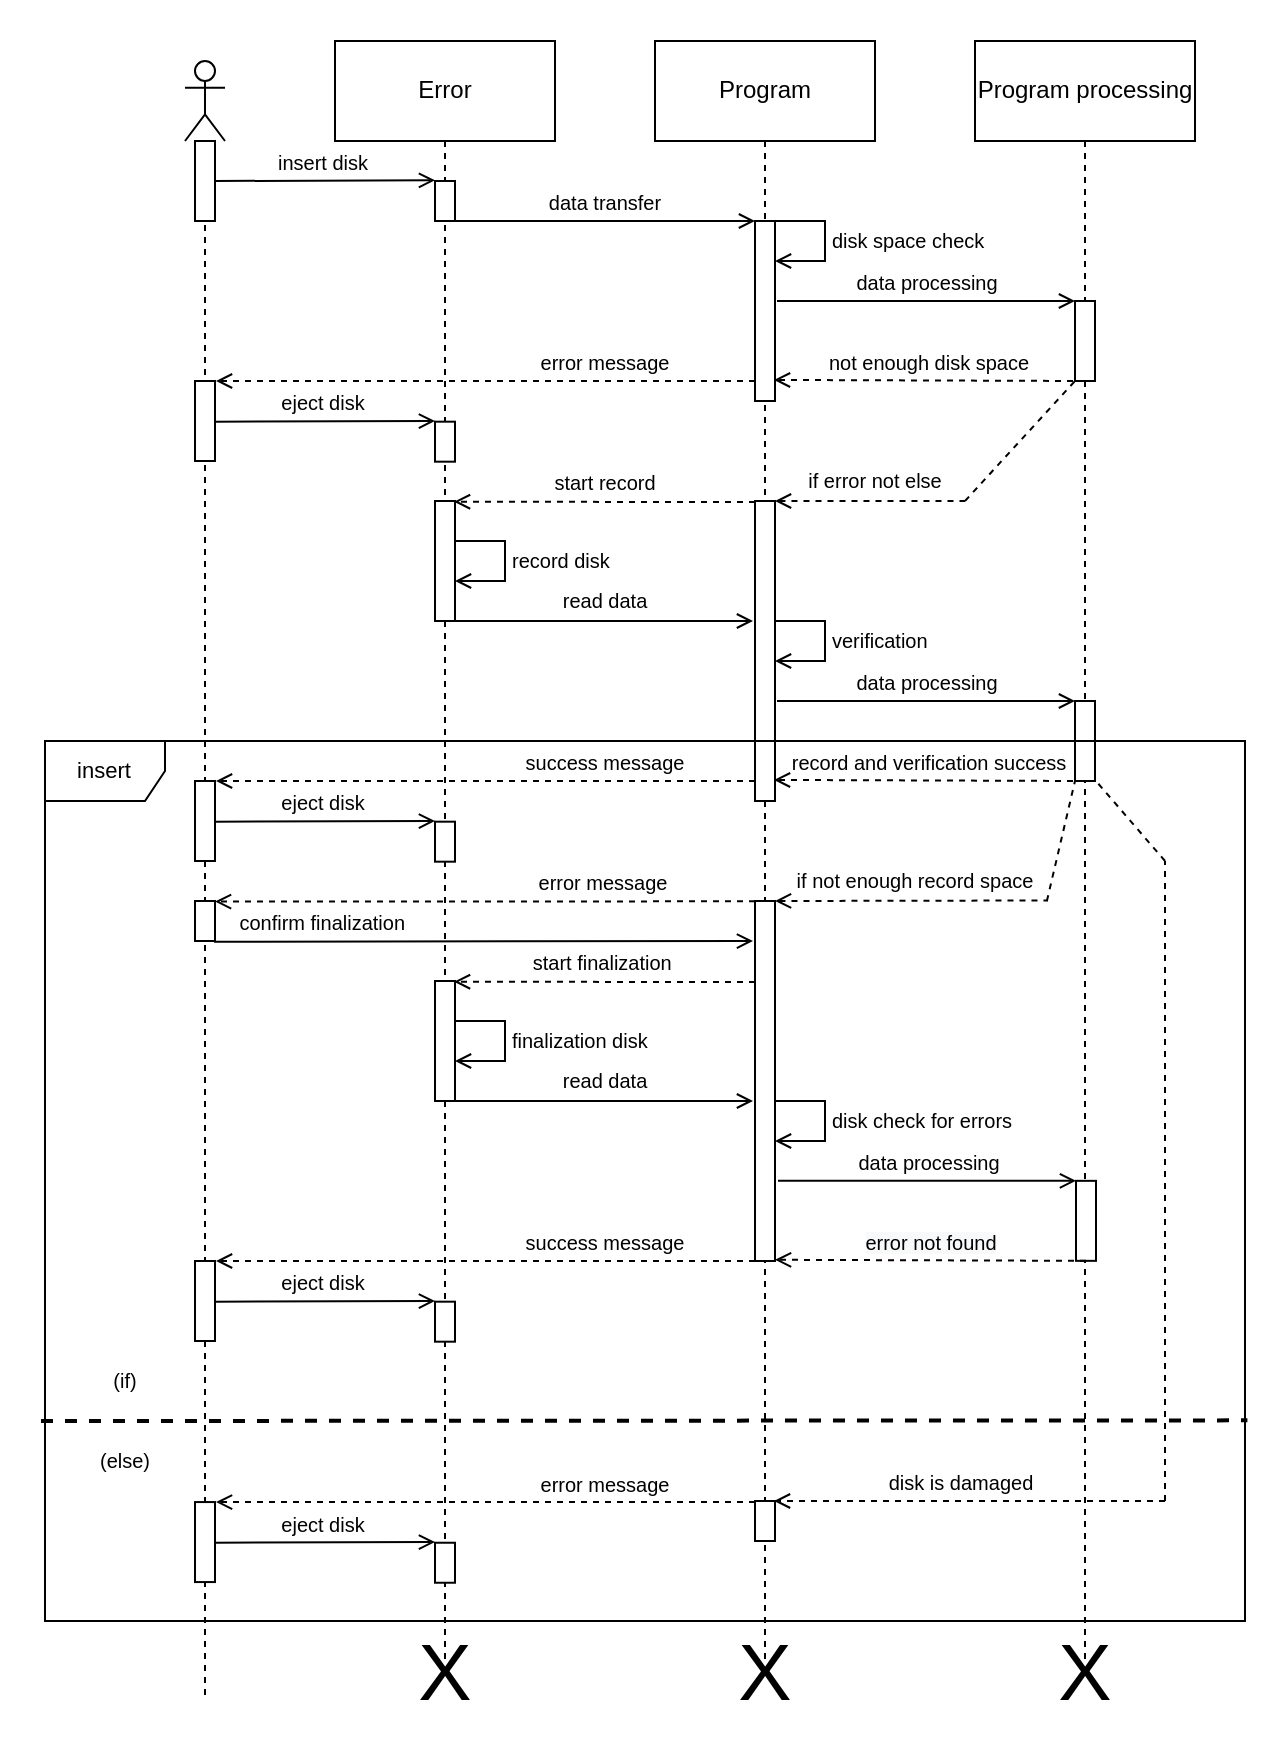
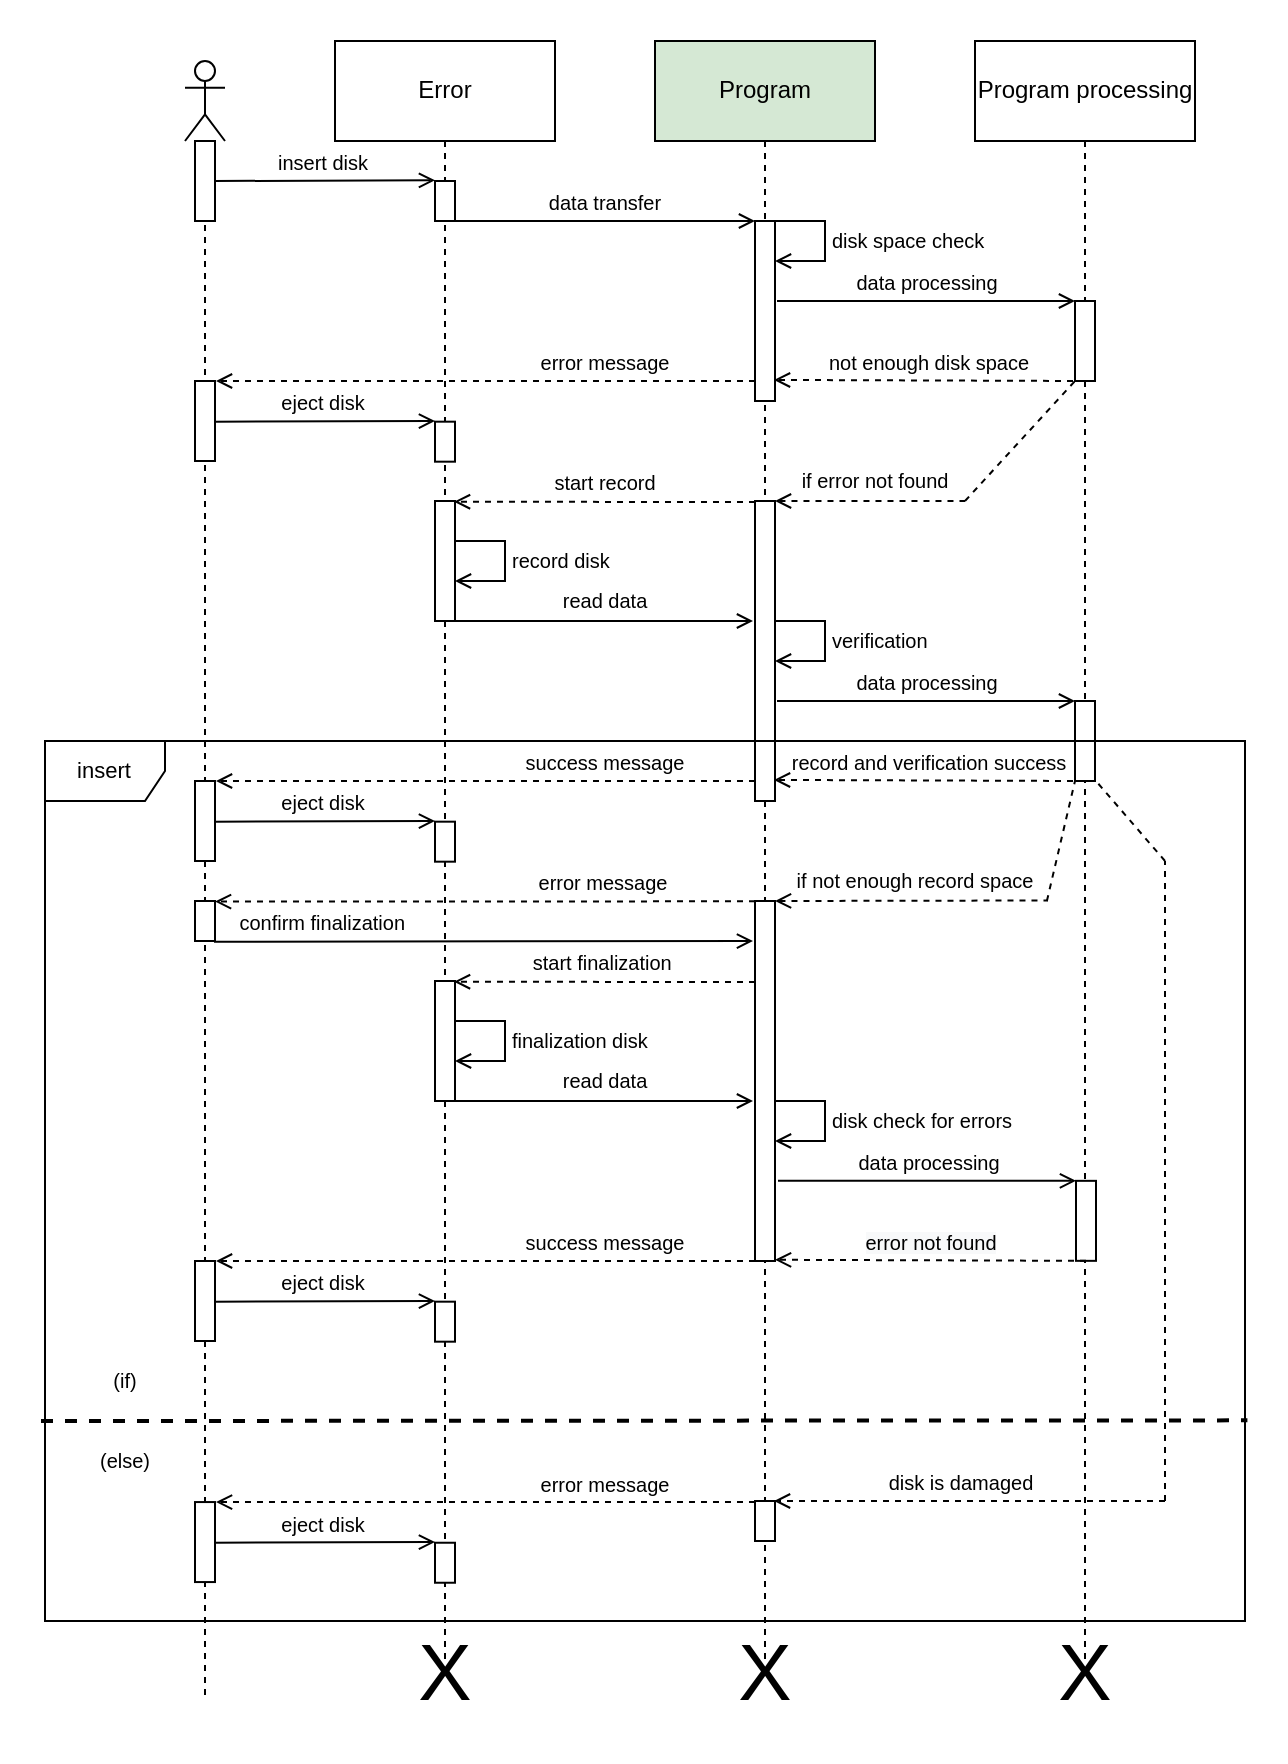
node "Program": fillcolor #ffffff -> #d5e8d4
node "if error not else": label "if error not else" -> "if error not found"
